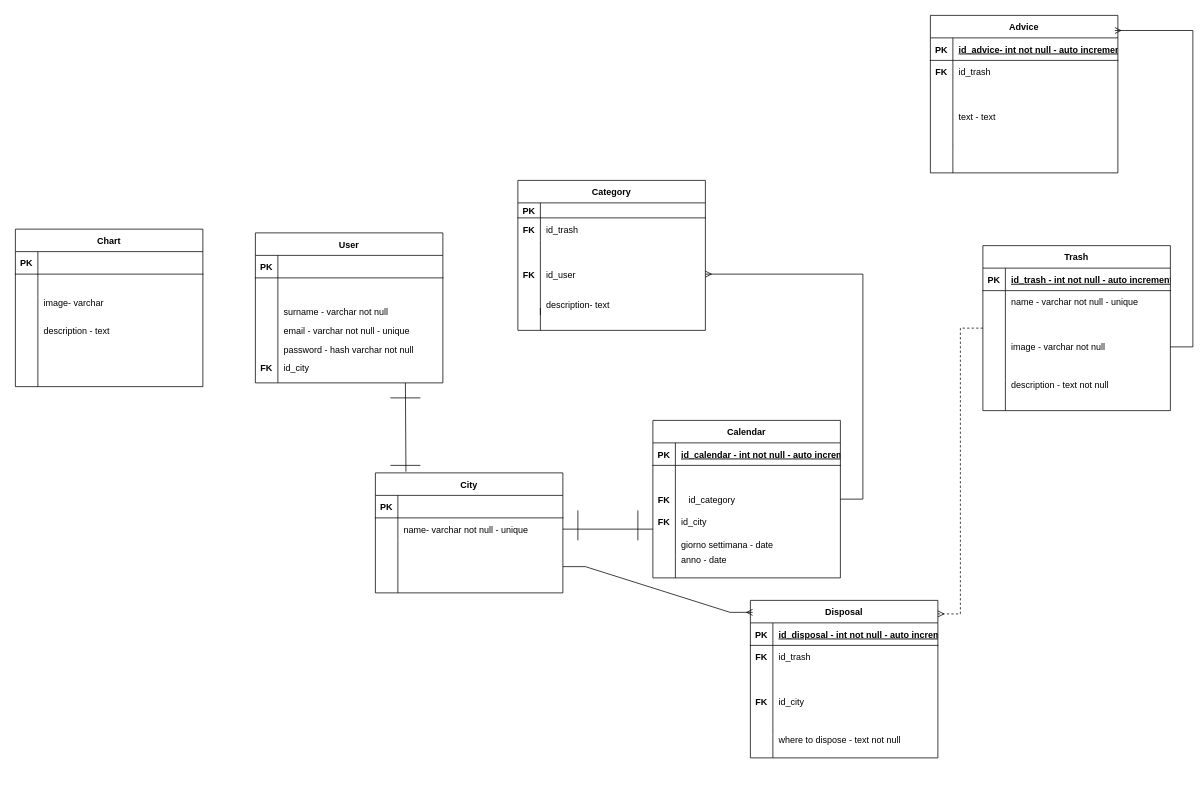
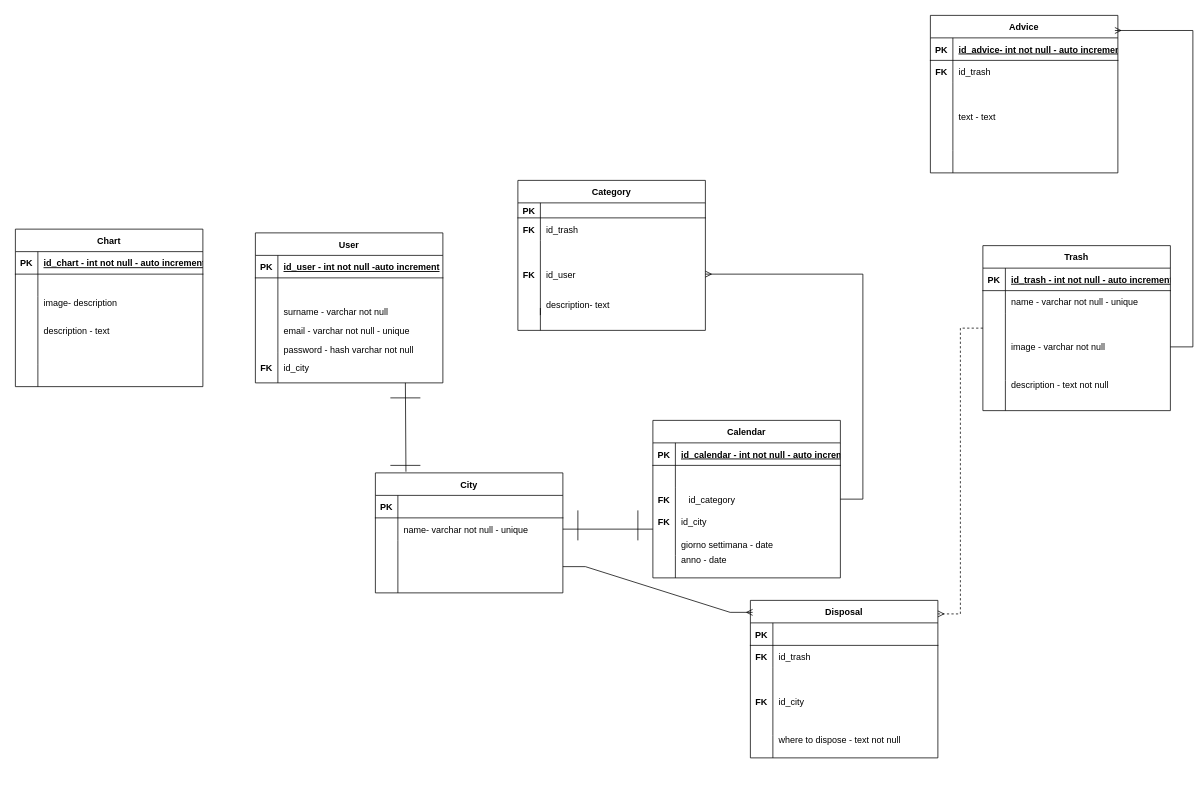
node "id_chart - int not null - auto increment": added
node "id_user - int not null -auto increment": added
node "image- varchar": label "image- varchar" -> "image- description"
node "id_disposal - int not null - auto increment": removed
